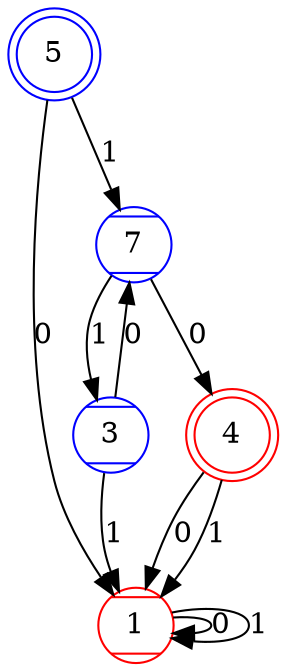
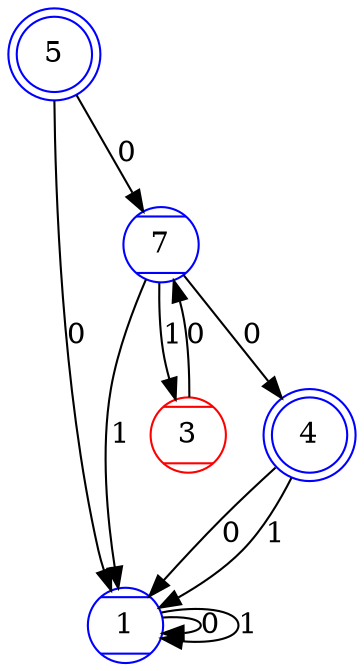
edge "5" -> "7": label "1" -> "0"
node "3": color blue -> red
node "4": color red -> blue
edge "3" -> "1": now "7" -> "1"
node "1": color red -> blue
